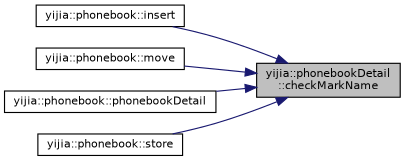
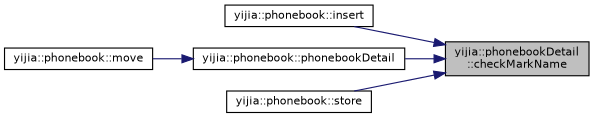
edge "yijia::phonebook::move" -> "yijia::phonebookDetail ::checkMarkName": now "yijia::phonebook::move" -> "yijia::phonebook::phonebookDetail"
